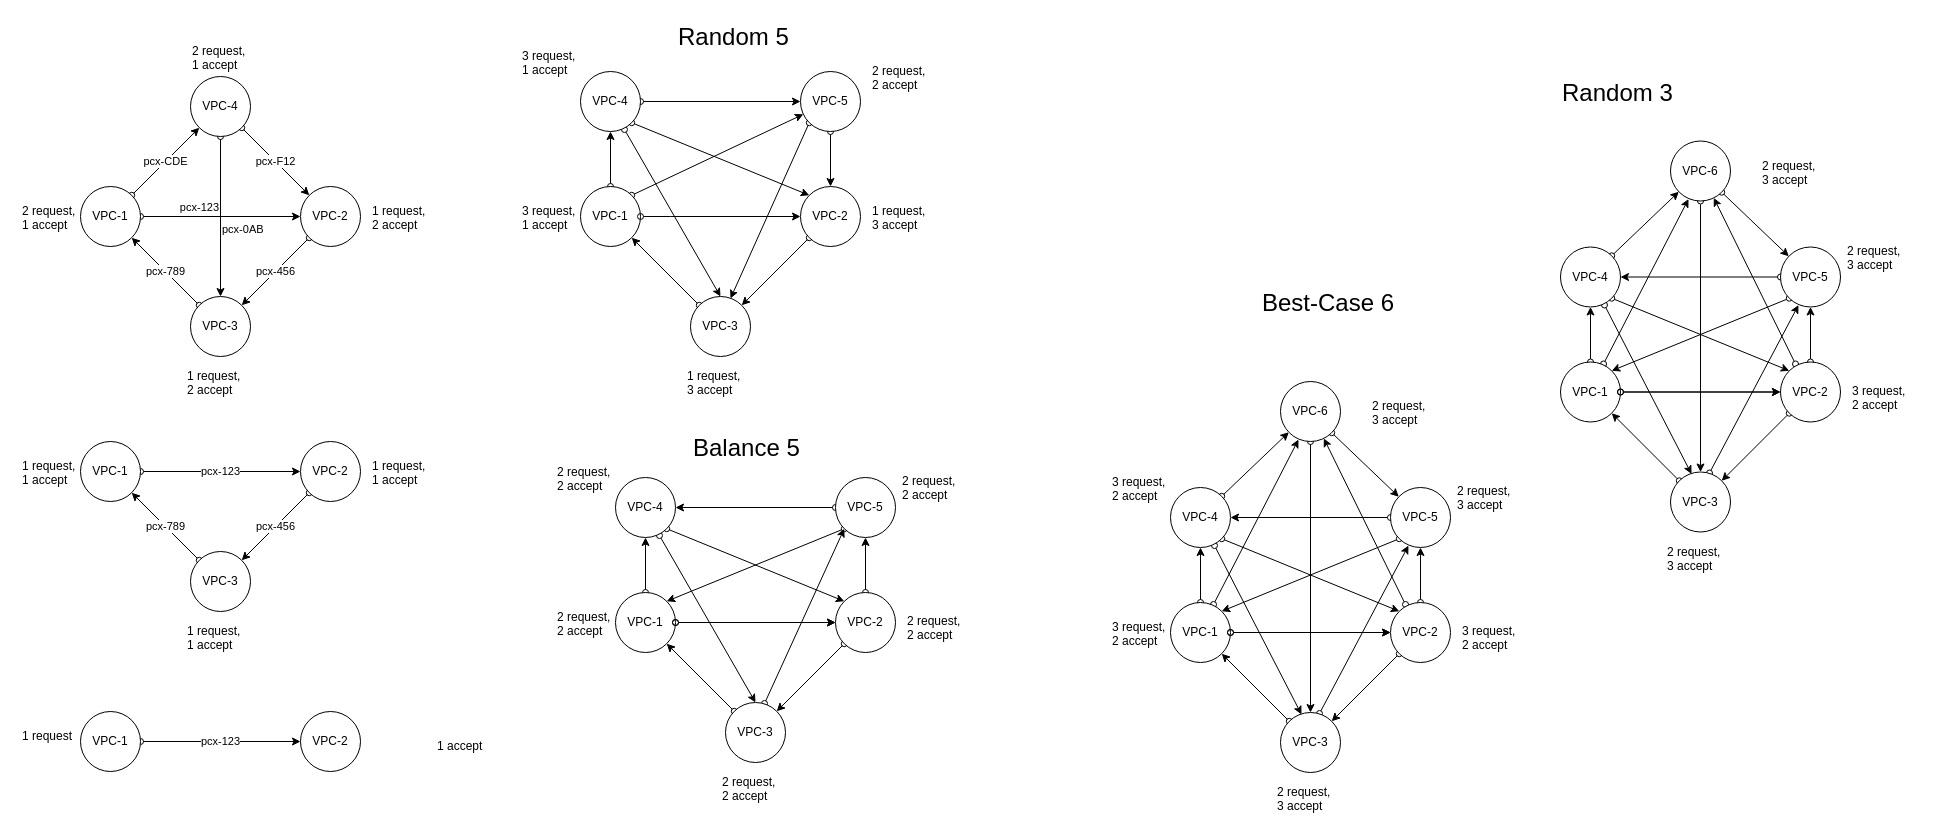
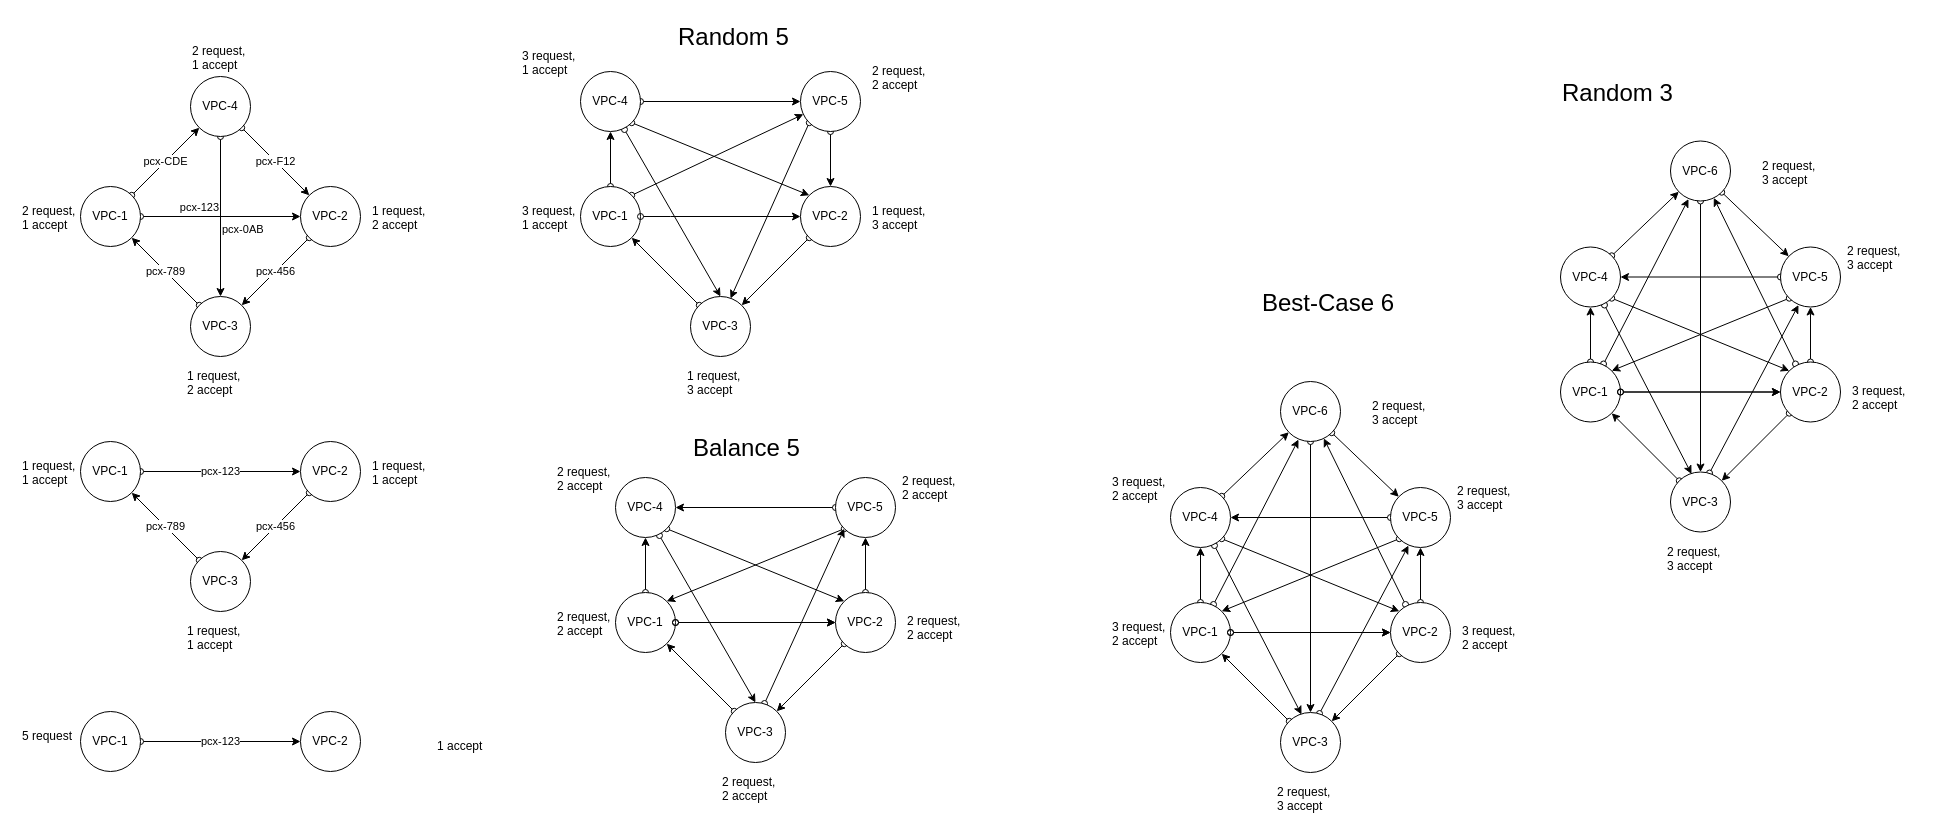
node "1 request": label "1 request" -> "5 request"
